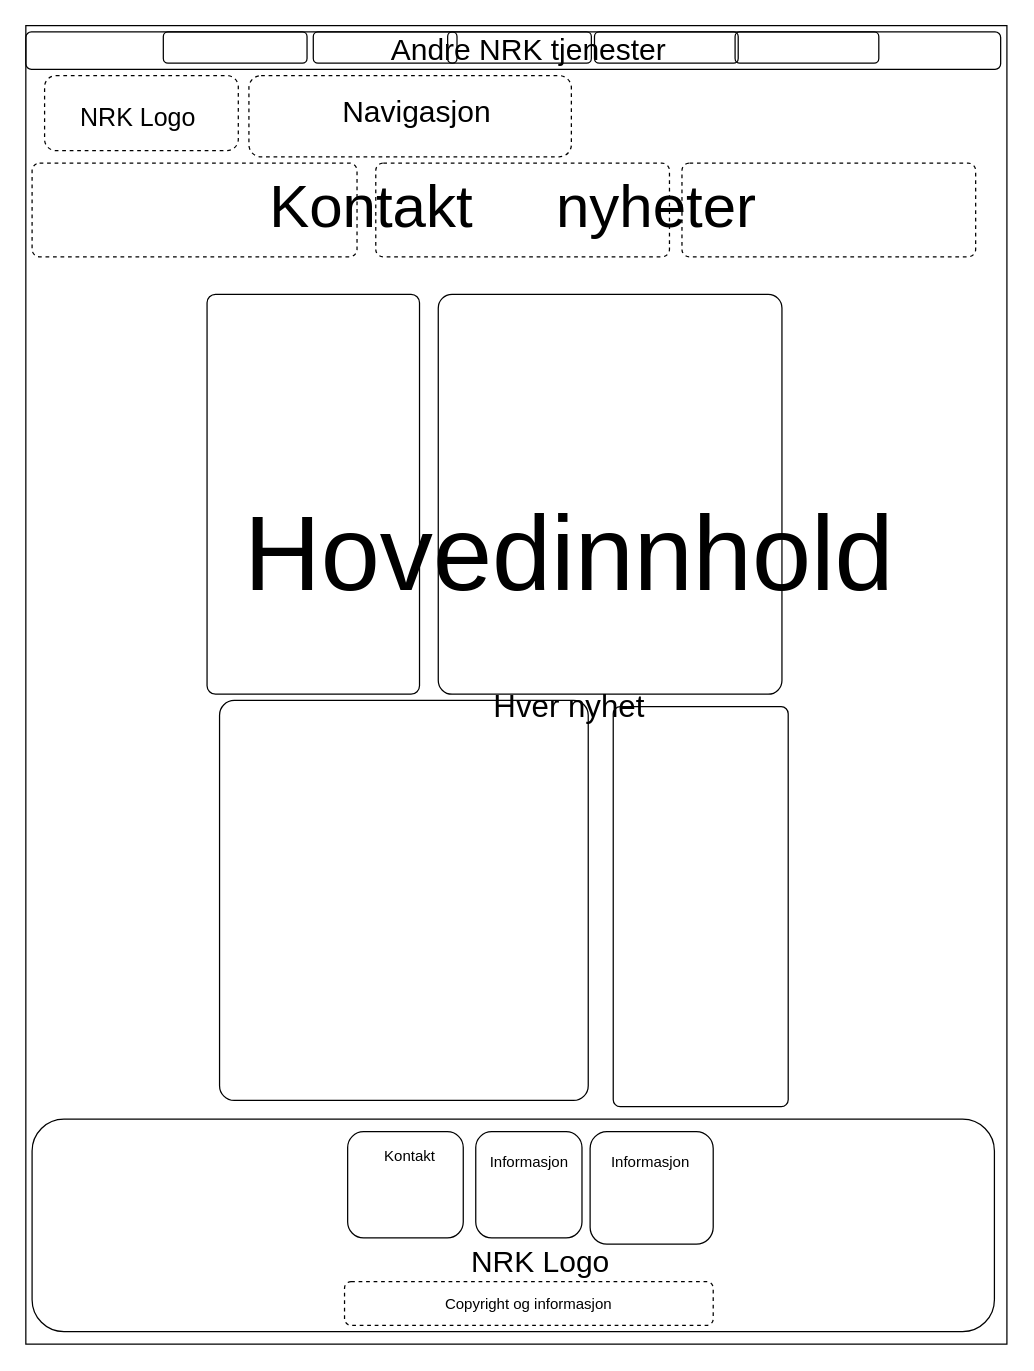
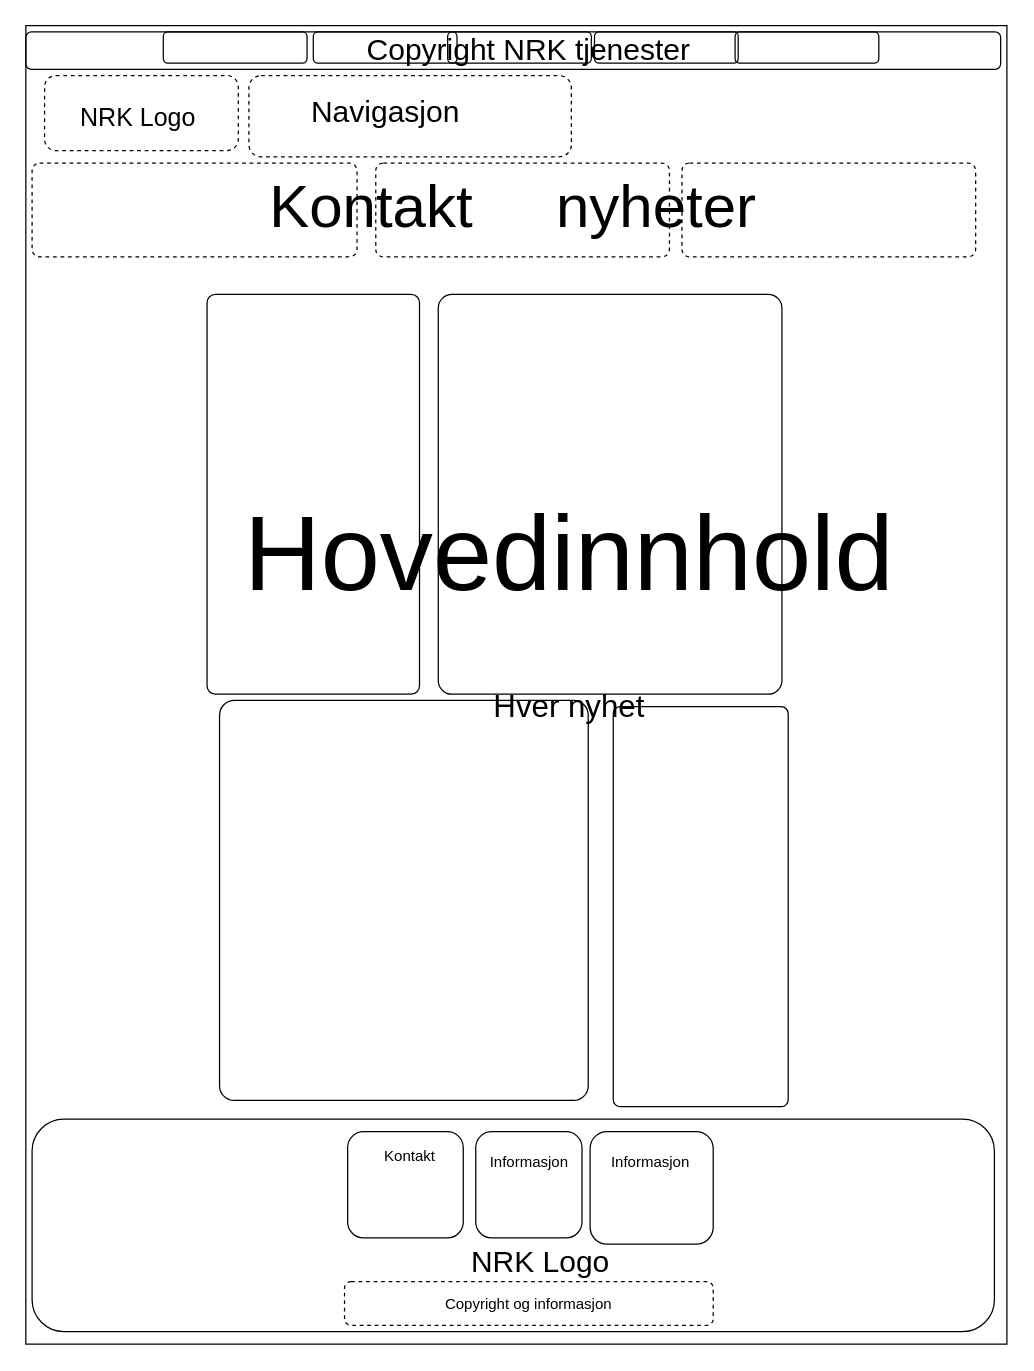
node "Andre NRK tjenester": label "Andre NRK tjenester" -> "Copyright NRK tjenester"
node "Navigasjon": moved (416, 113) -> (385, 113)
